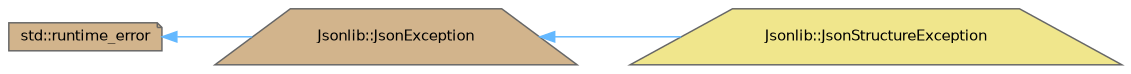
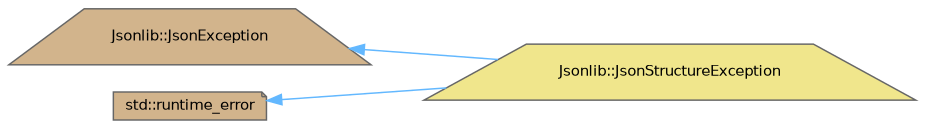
edge "Jsonlib::JsonException" -> "std::runtime_error": now "Jsonlib::JsonStructureException" -> "std::runtime_error"
